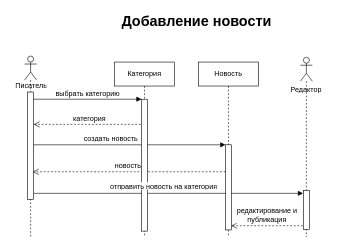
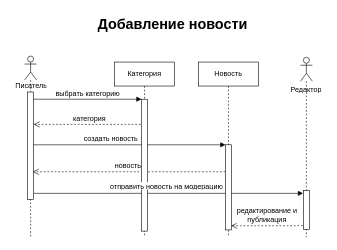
node "Добавление новости": moved (198, 23) -> (174, 26)
node "отправить новость на категория": label "отправить новость на категория" -> "отправить новость на модерацию"
